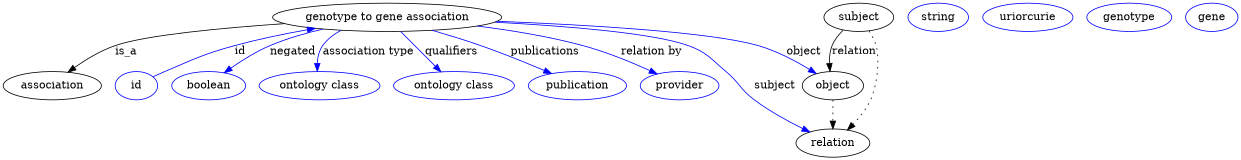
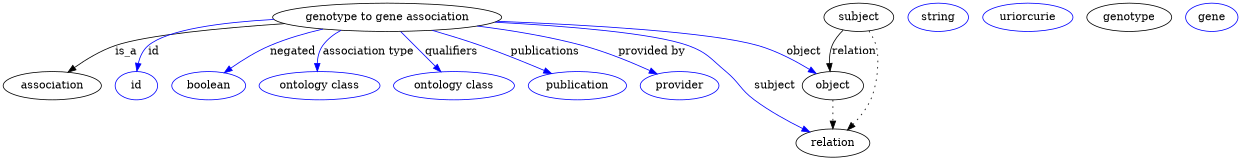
node "genotype": color blue -> black
edge "id" -> "genotype to gene association": reversed
edge "genotype to gene association" -> "provider": label "relation by" -> "provided by"
